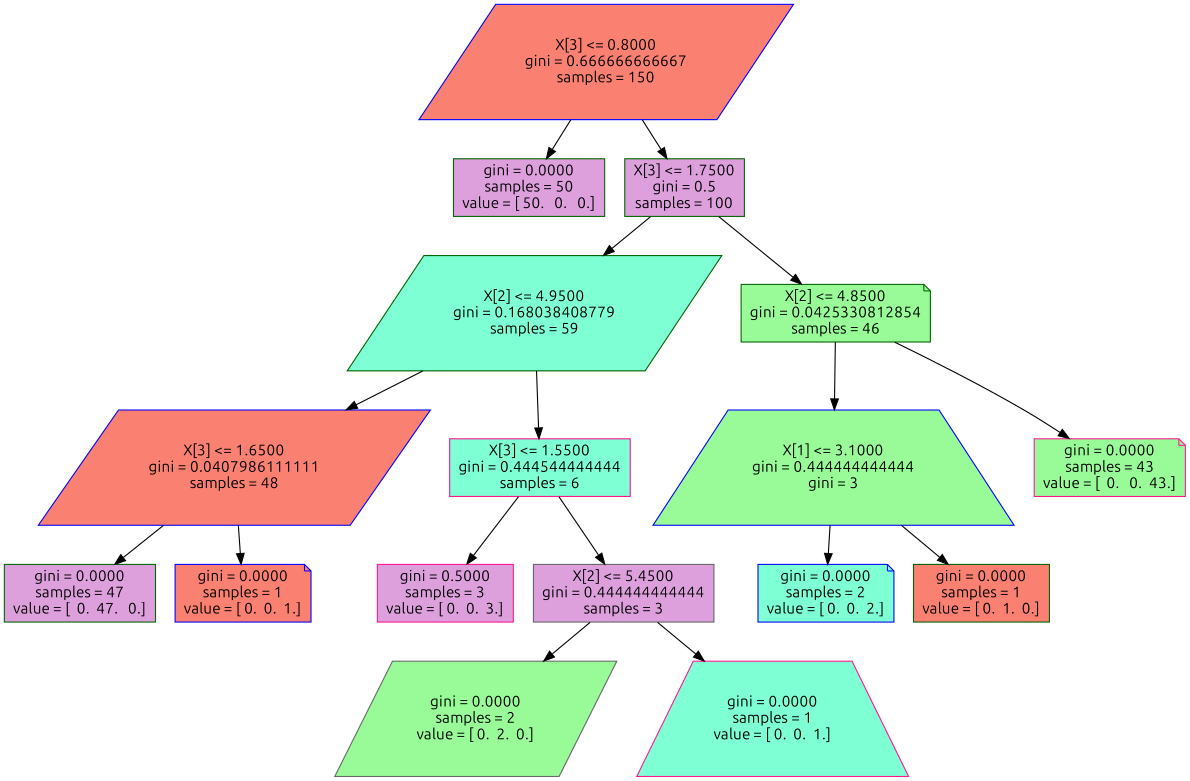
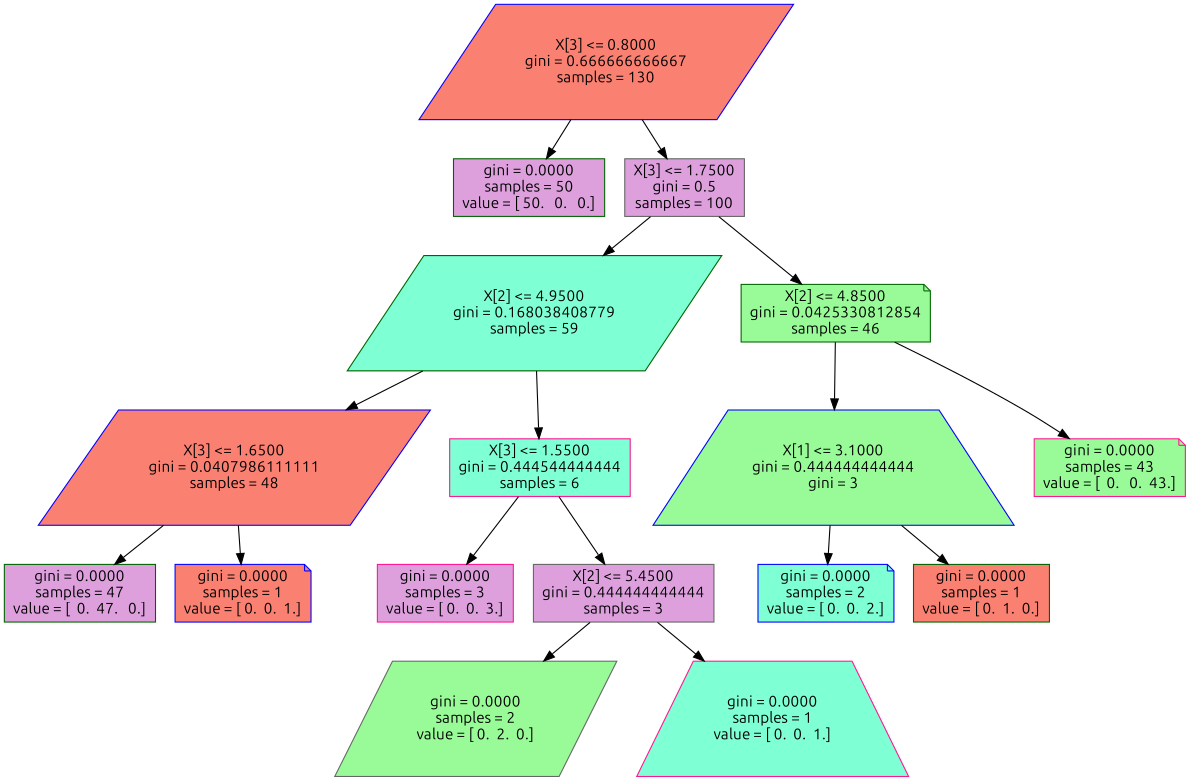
node "X[3] <= 0.8000 gini = 0.666666666667 samples = 150": label "X[3] <= 0.8000 gini = 0.666666666667 samples = 150" -> "X[3] <= 0.8000 gini = 0.666666666667 samples = 130"
node "X[3] <= 1.7500 gini = 0.5 samples = 100": color darkgreen -> gray40
node "gini = 0.5000 samples = 3 value = [ 0.  0.  3.]": label "gini = 0.5000 samples = 3 value = [ 0.  0.  3.]" -> "gini = 0.0000 samples = 3 value = [ 0.  0.  3.]"
